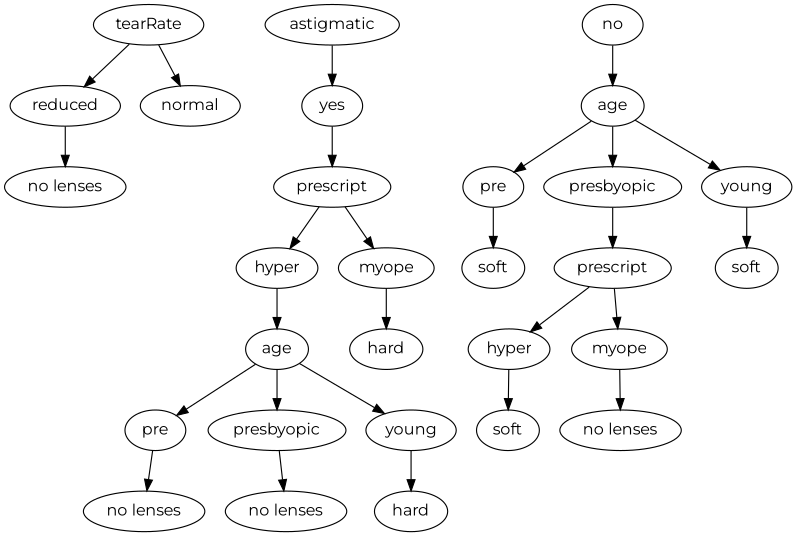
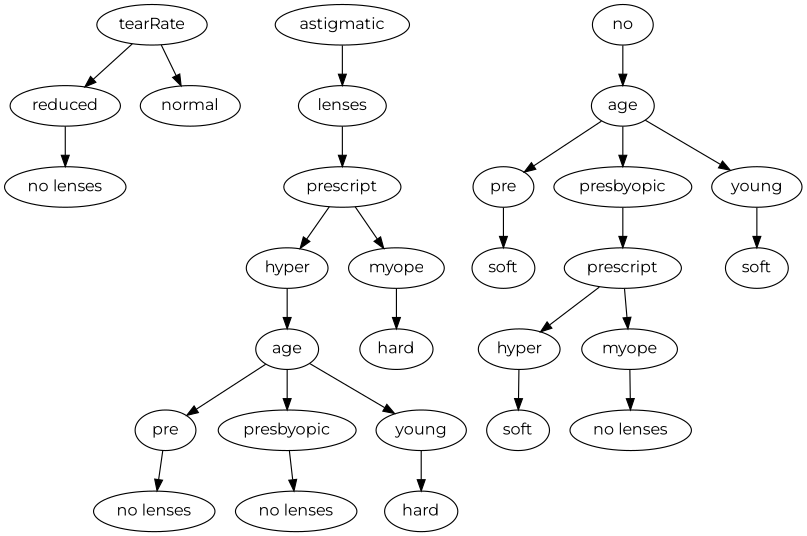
node "yes": label "yes" -> "lenses"
